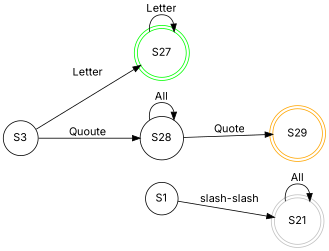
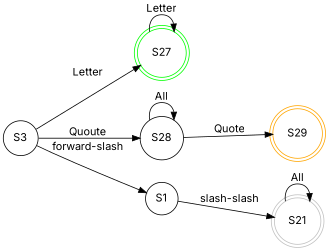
edge "S3" -> "S1": added, label "forward-slash"
